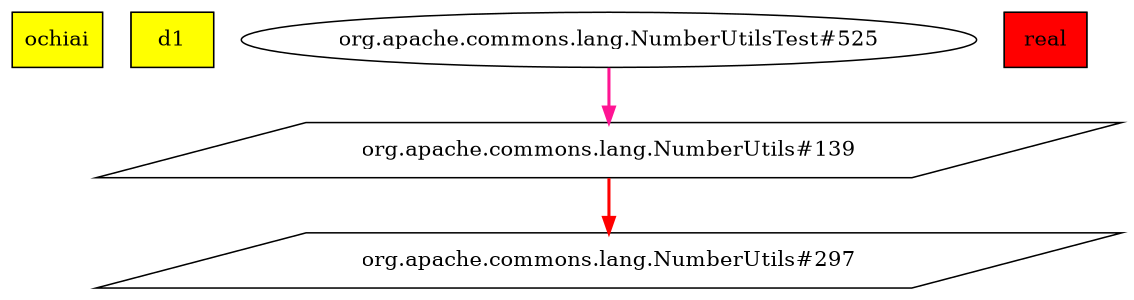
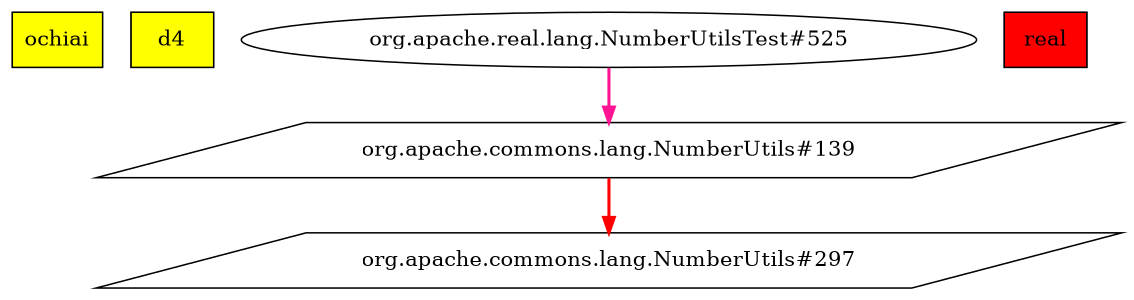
node "d1": label "d1" -> "d4"
node "org.apache.commons.lang.NumberUtilsTest#525": label "org.apache.commons.lang.NumberUtilsTest#525" -> "org.apache.real.lang.NumberUtilsTest#525"
